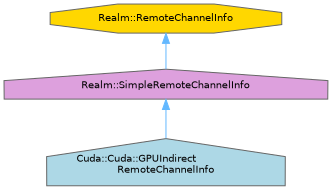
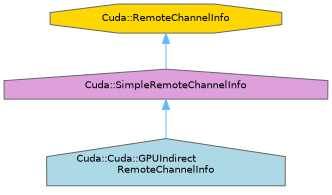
node "Realm::RemoteChannelInfo": label "Realm::RemoteChannelInfo" -> "Cuda::RemoteChannelInfo"
node "Realm::SimpleRemoteChannelInfo": label "Realm::SimpleRemoteChannelInfo" -> "Cuda::SimpleRemoteChannelInfo"
